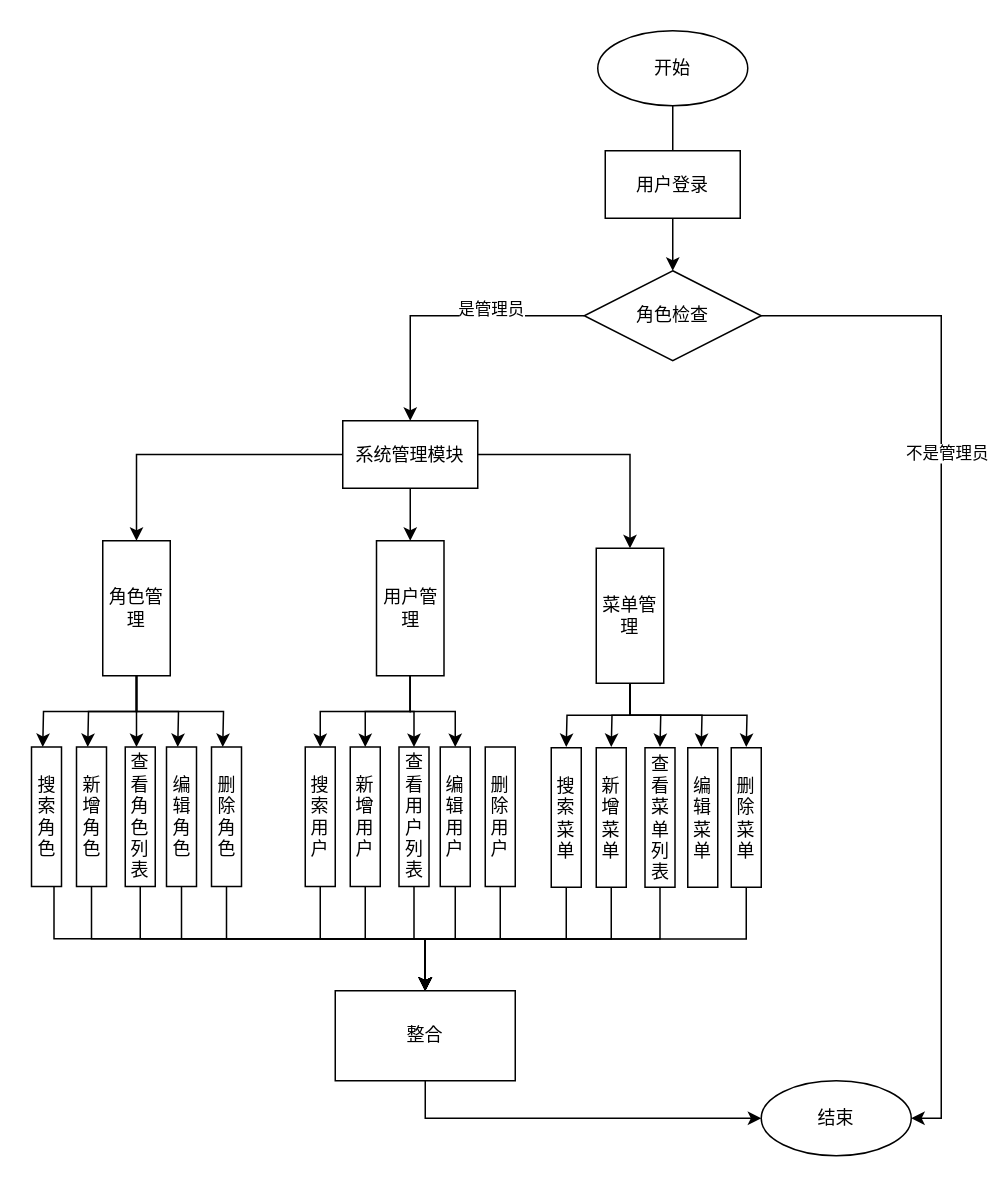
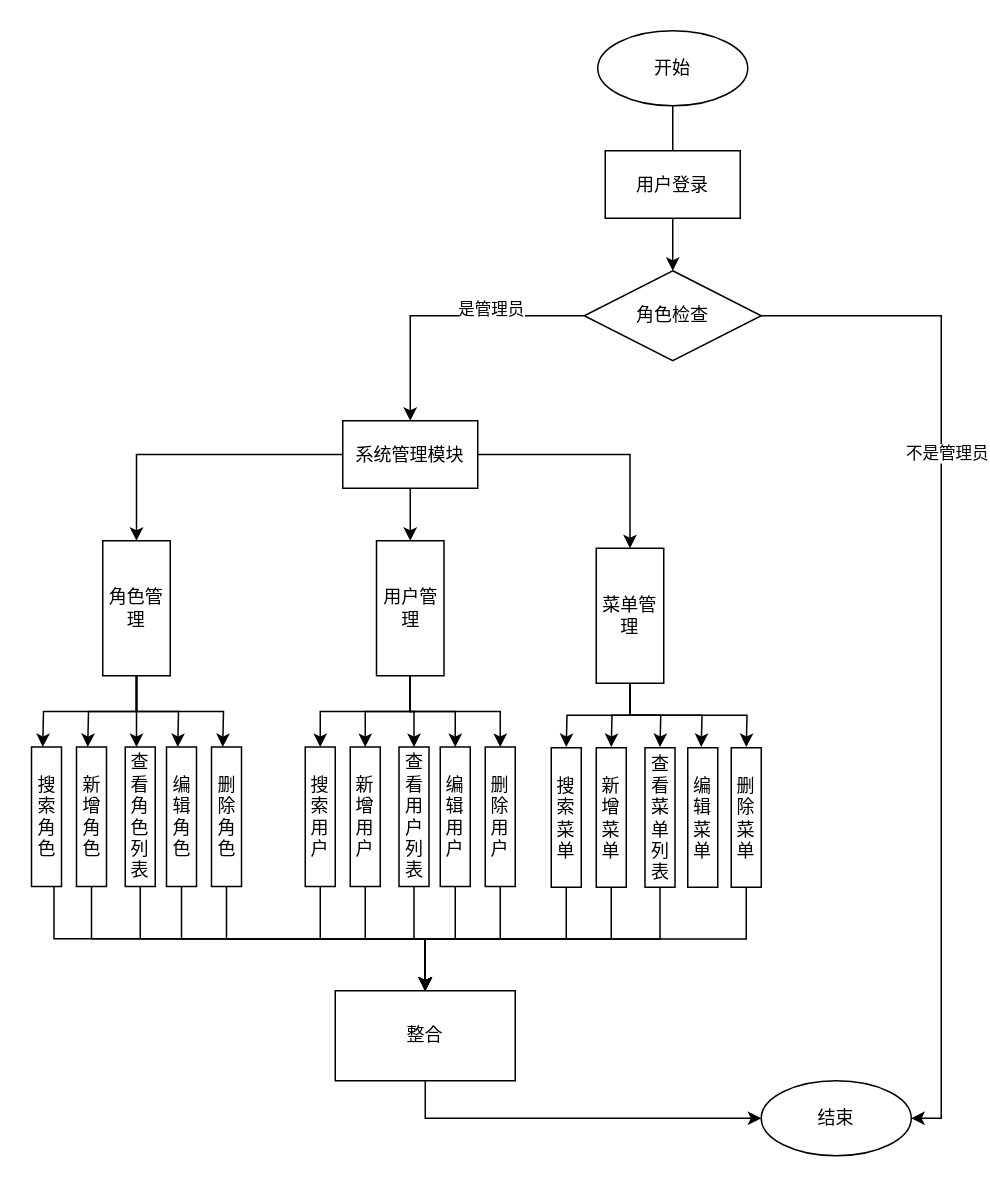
edge "用户管理" -> "删除用户": added
